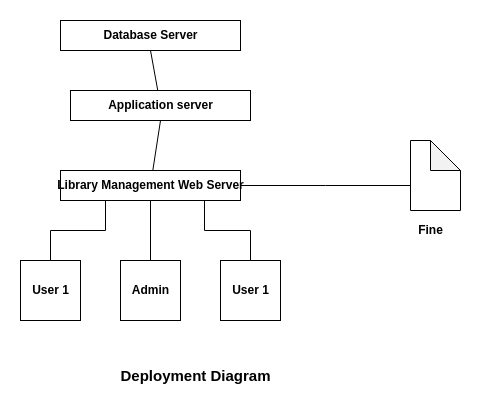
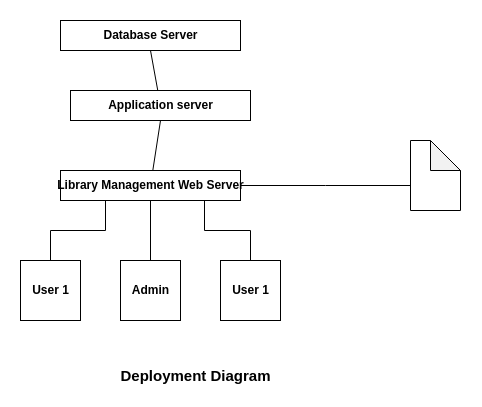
node "Fine": removed
